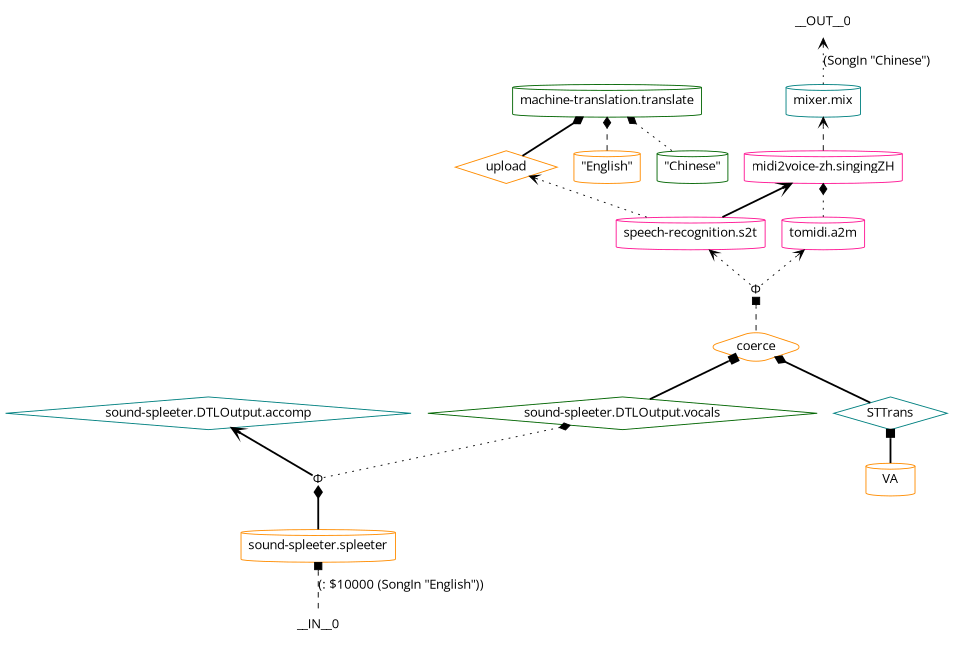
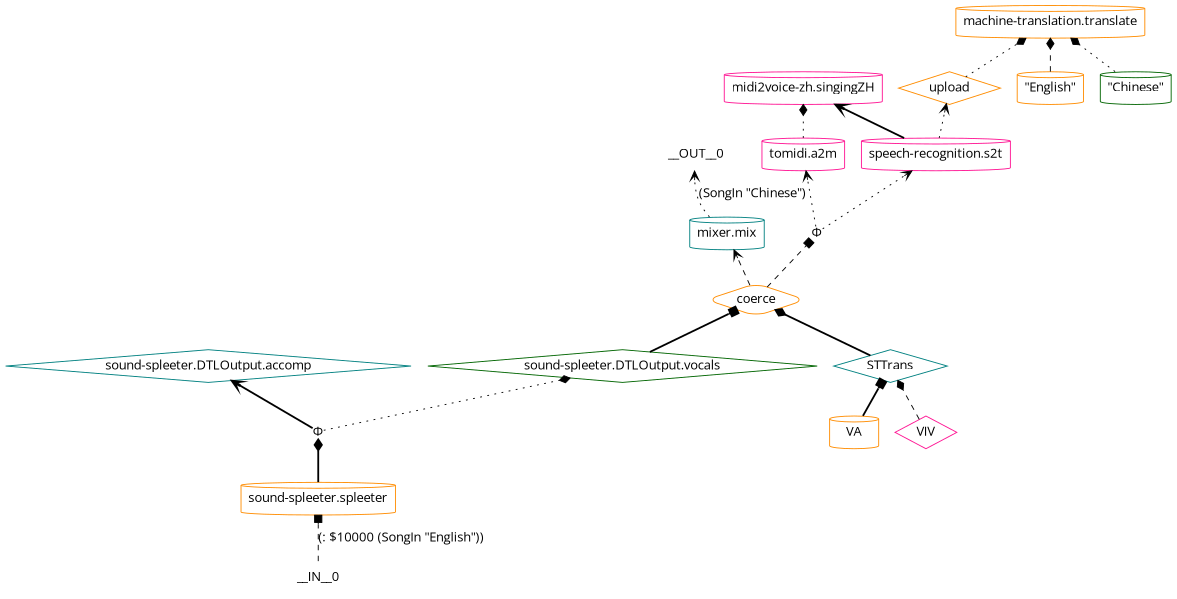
node "machine-translation.translate": color darkgreen -> darkorange
edge "midi2voice-zh.singingZH" -> "mixer.mix": now "coerce" -> "mixer.mix"
edge "upload" -> "machine-translation.translate": style bold -> dotted
node "VIV": added
